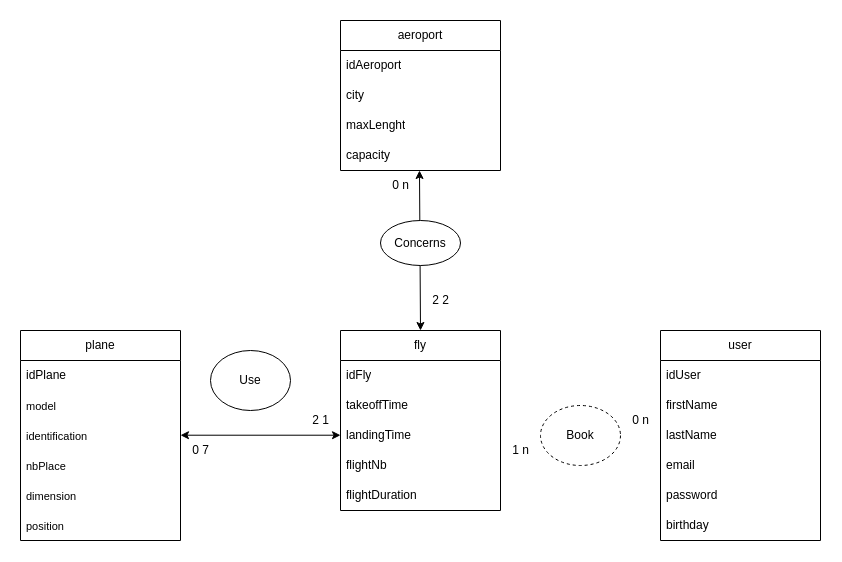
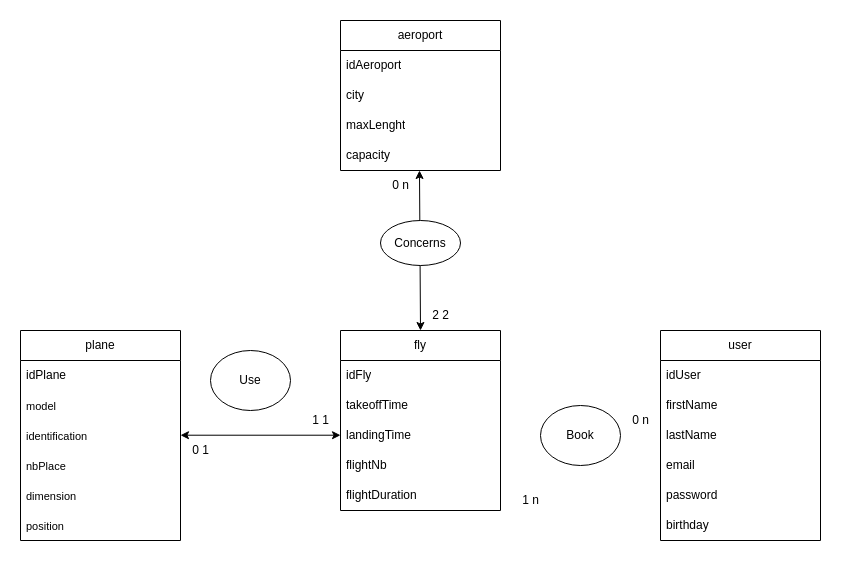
node "2 2": moved (441, 301) -> (441, 316)
node "2 1": label "2 1" -> "1 1"
node "Book": style dashed -> solid
node "0 7": label "0 7" -> "0 1"
node "1 n": moved (521, 451) -> (531, 501)
